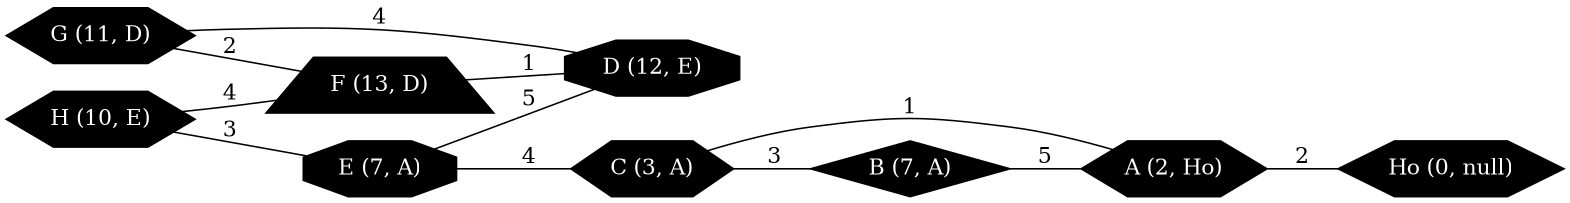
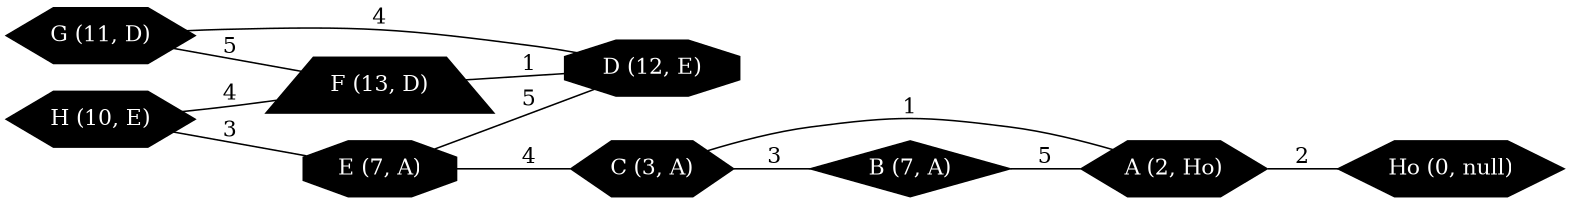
edge "G (11, D)" -- "F (13, D)": label "2" -> "5"
